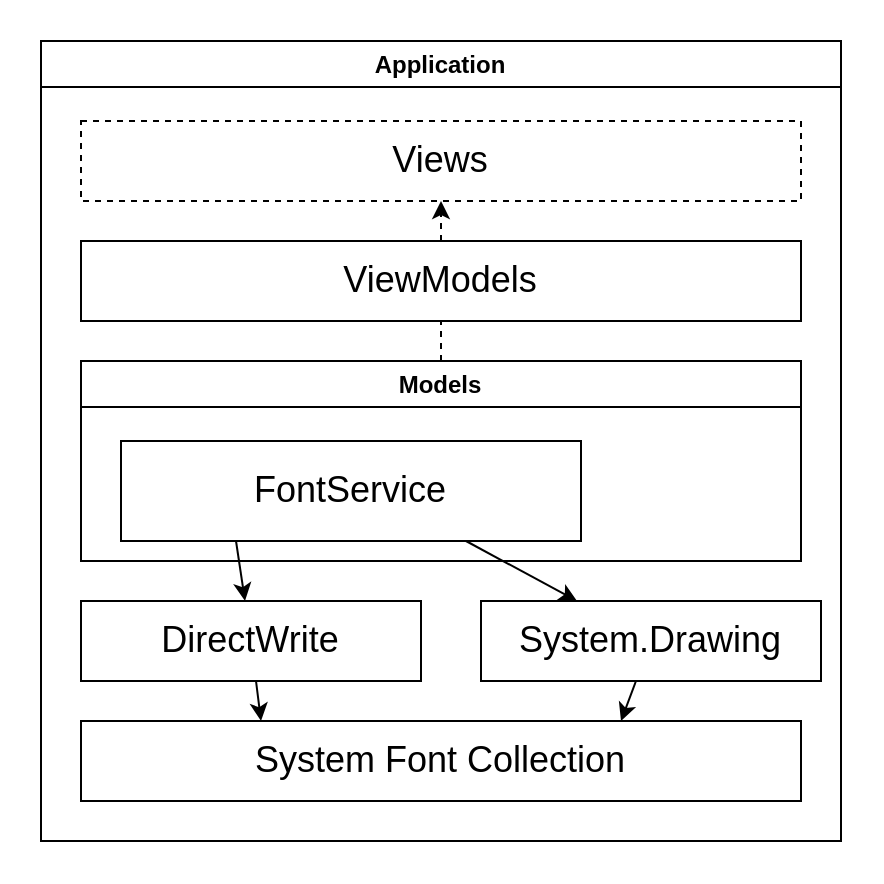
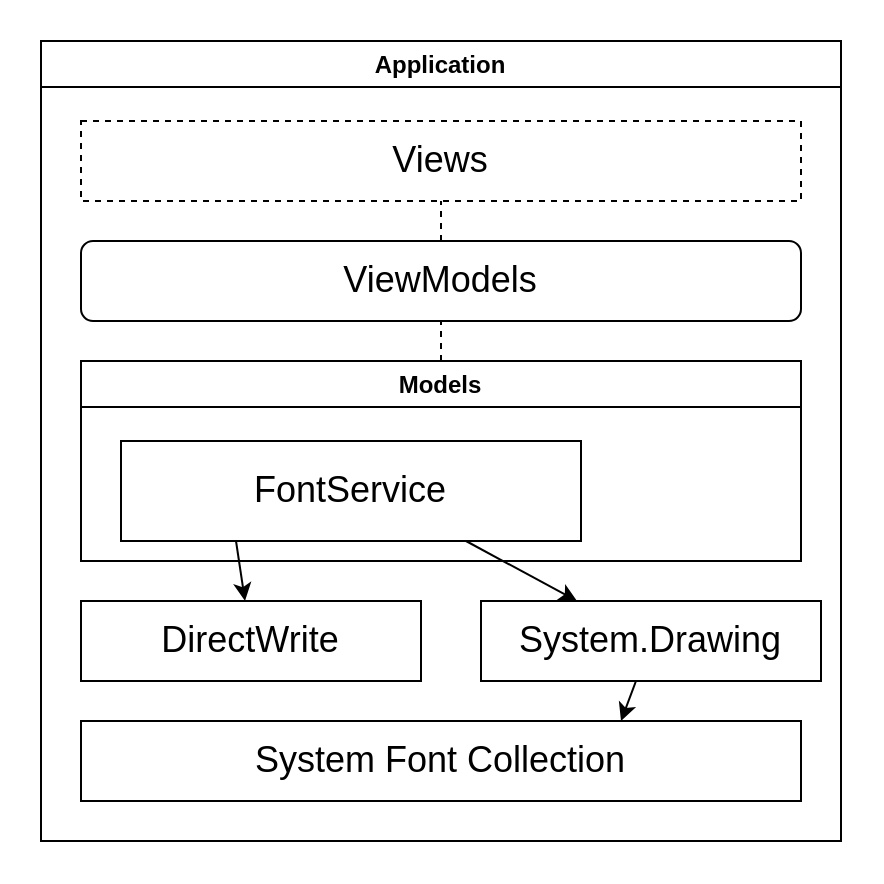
edge "ViewModels" -> "Views": arrowhead classic -> none
node "ViewModels": shape rectangle -> rounded rectangle
edge "DirectWrite" -> "System Font Collection": removed
